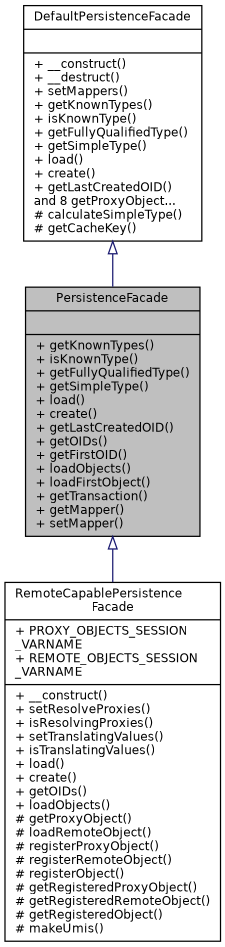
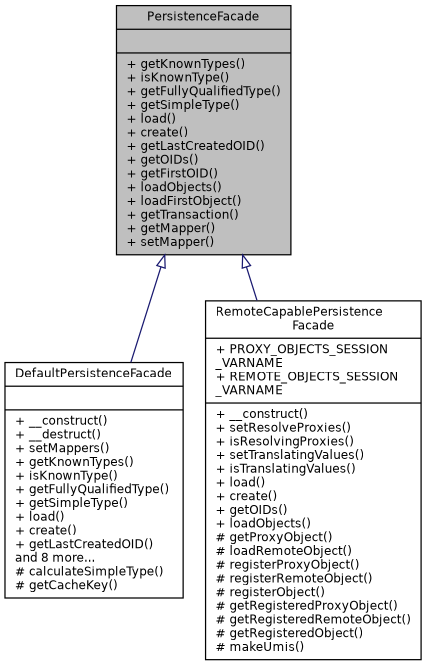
node "DefaultPersistenceFacade": text "and 8 getProxyObject..." -> "and 8 more..."
edge "PersistenceFacade" -> "DefaultPersistenceFacade": reversed
